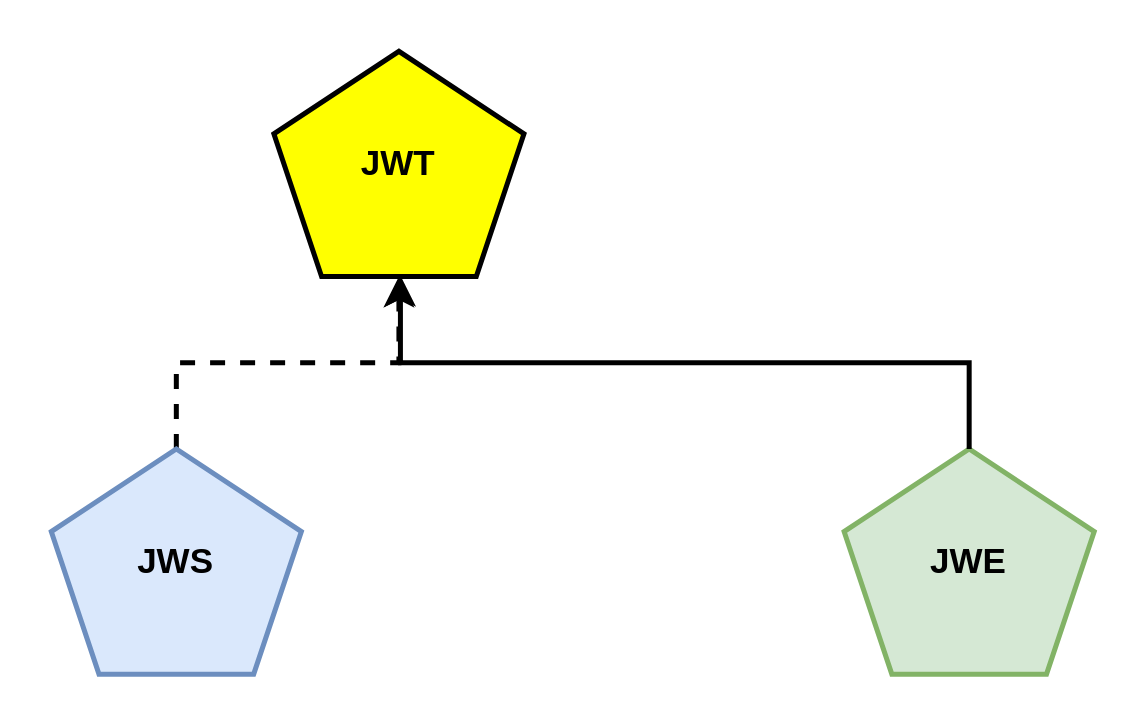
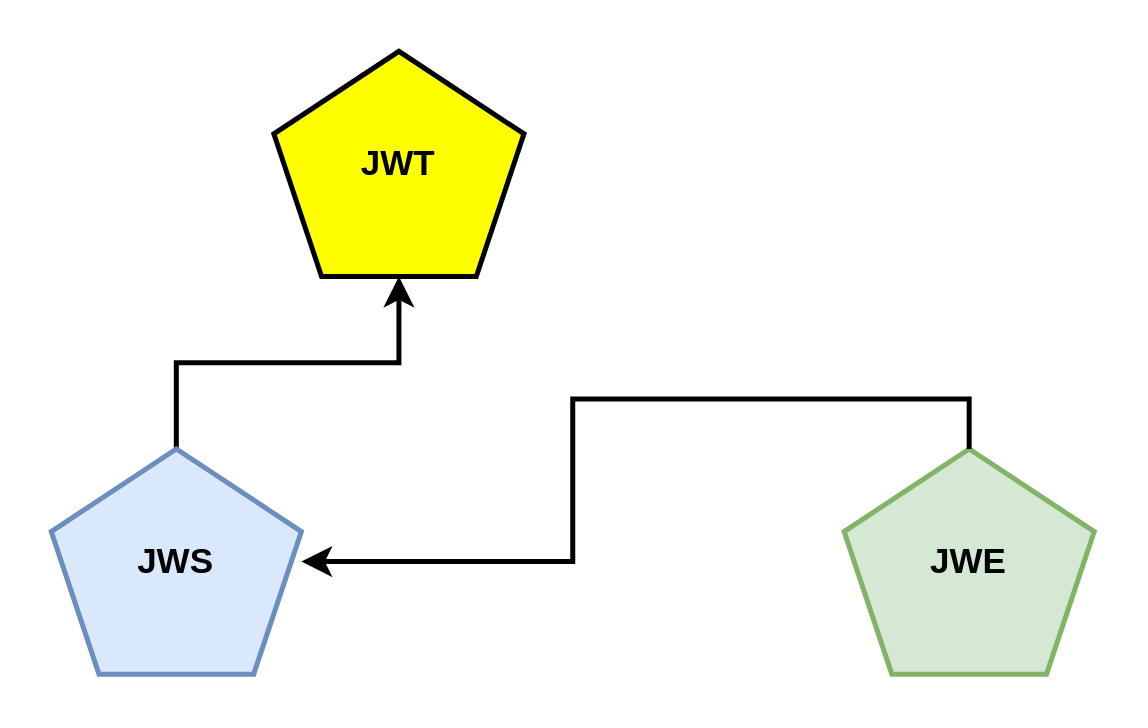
edge "JWE" -> "JWT": now "JWE" -> "JWS"
edge "JWS" -> "JWT": style dashed -> solid
